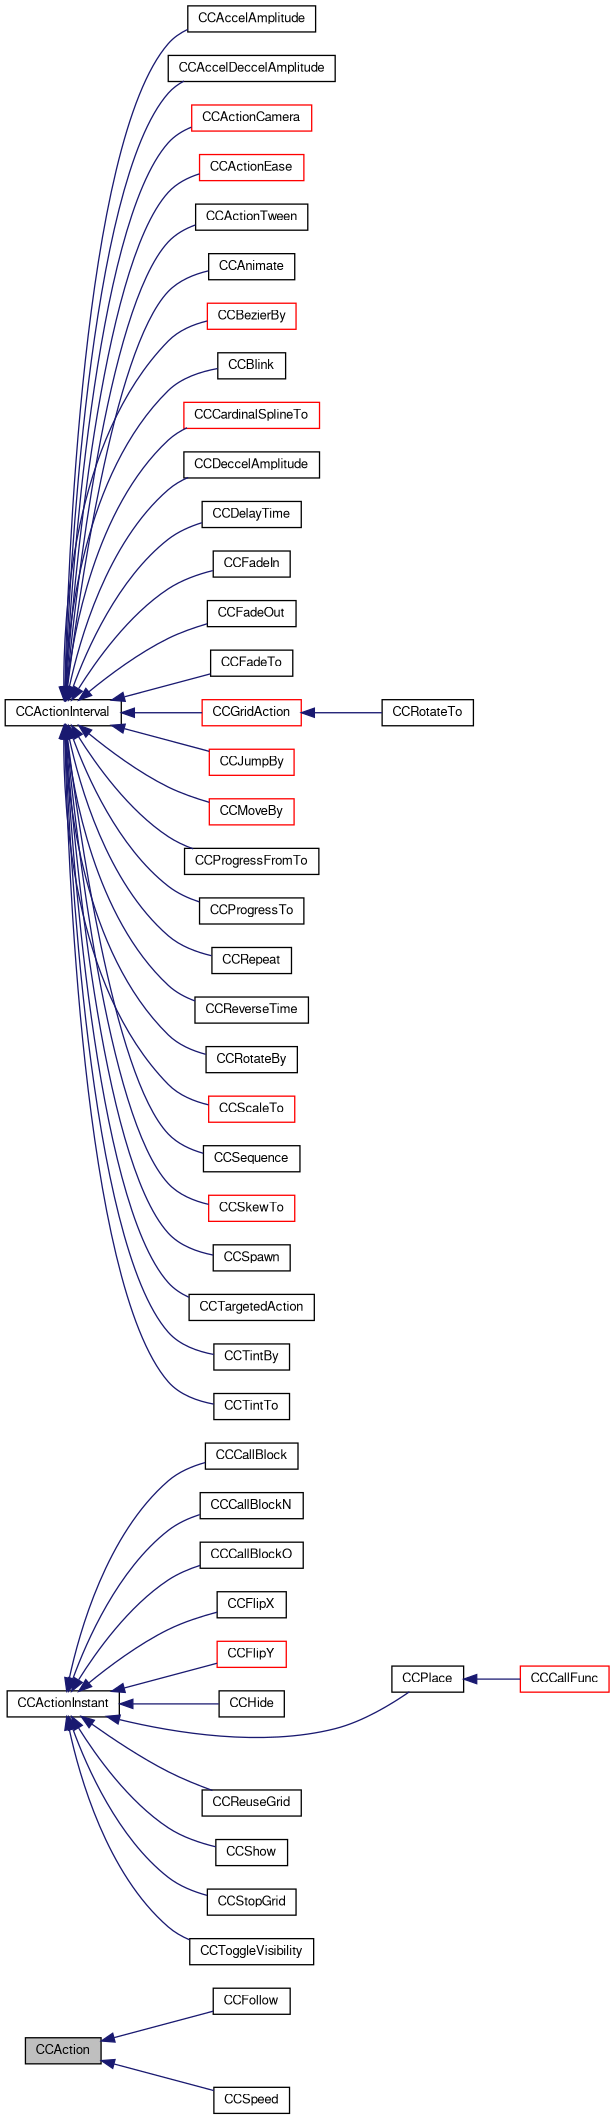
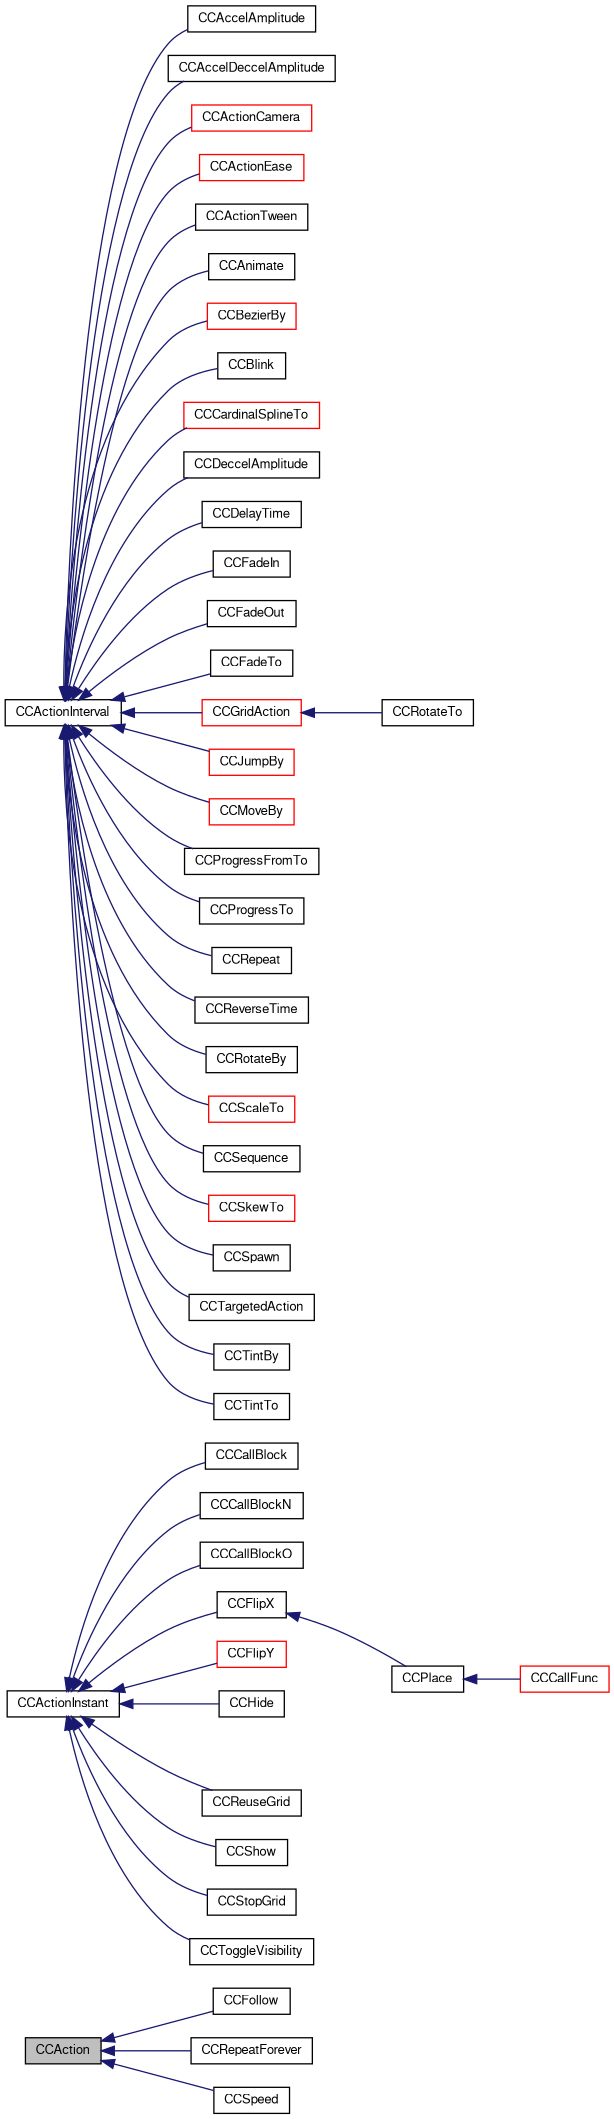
edge "CCPlace" -> "CCActionInstant": now "CCPlace" -> "CCFlipX"
node "CCRepeatForever": added
